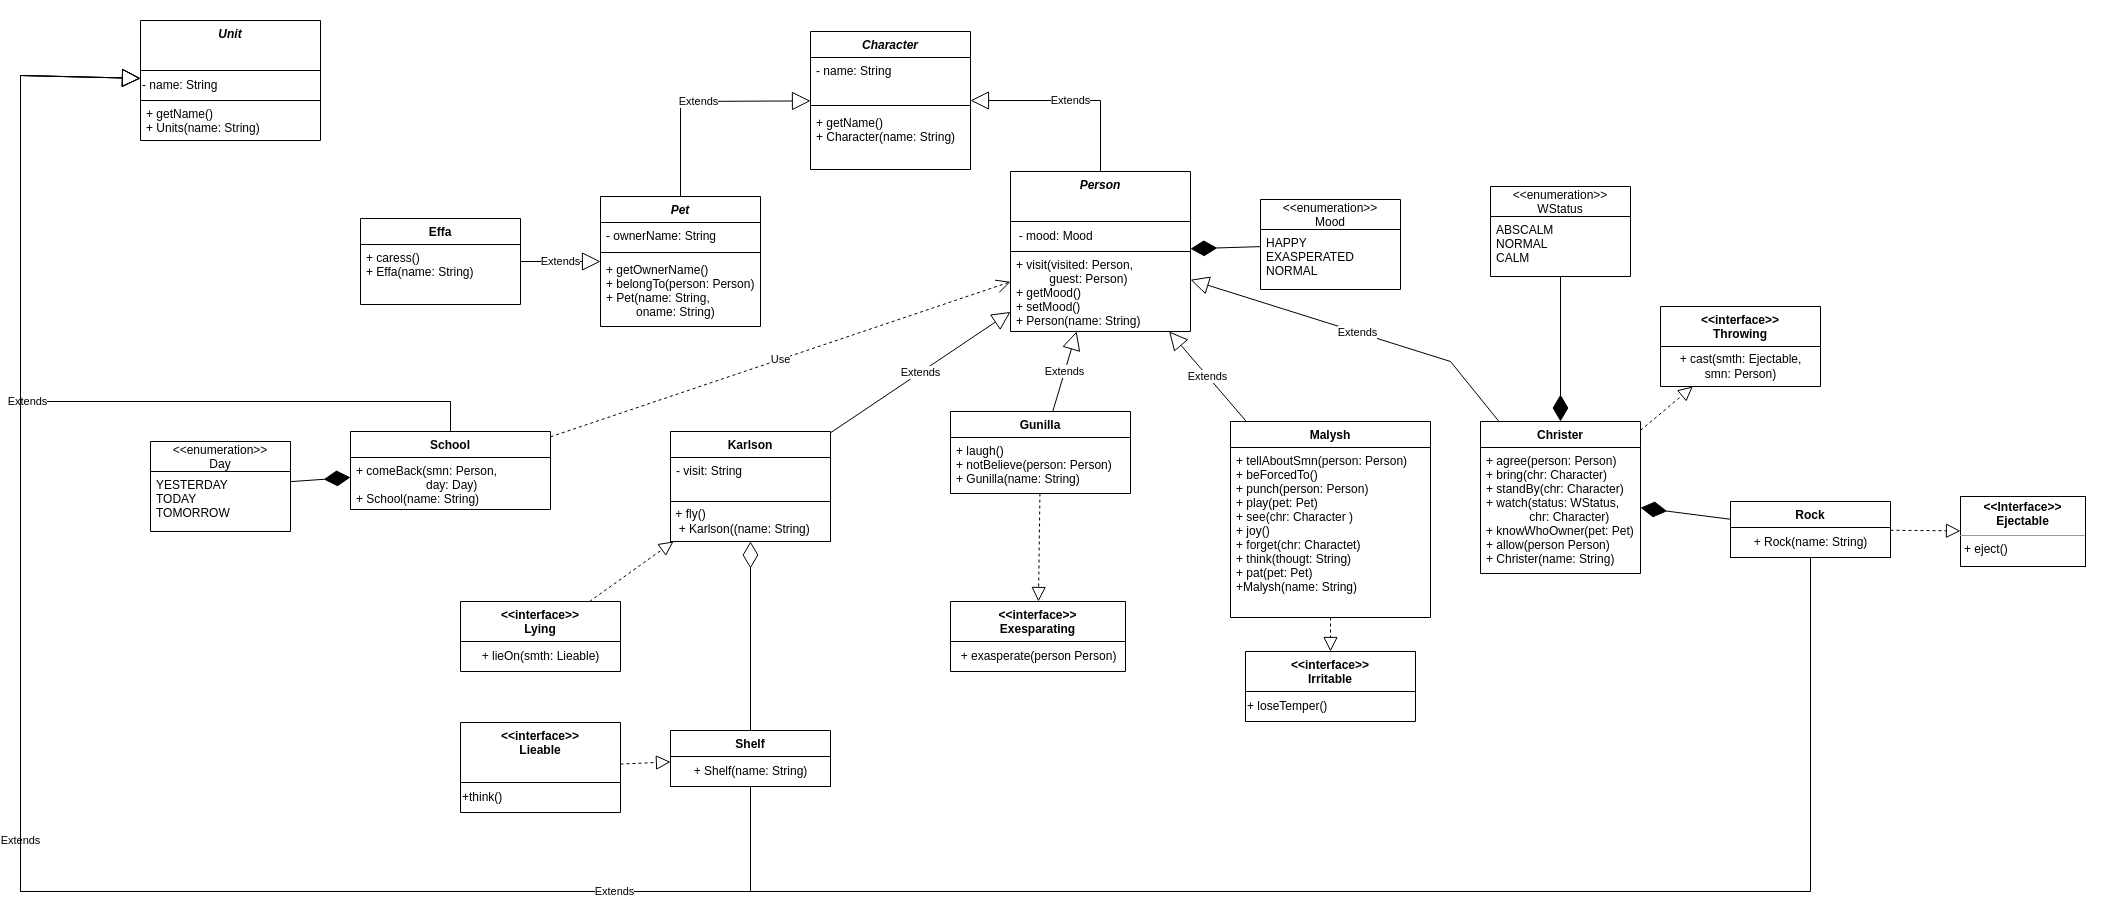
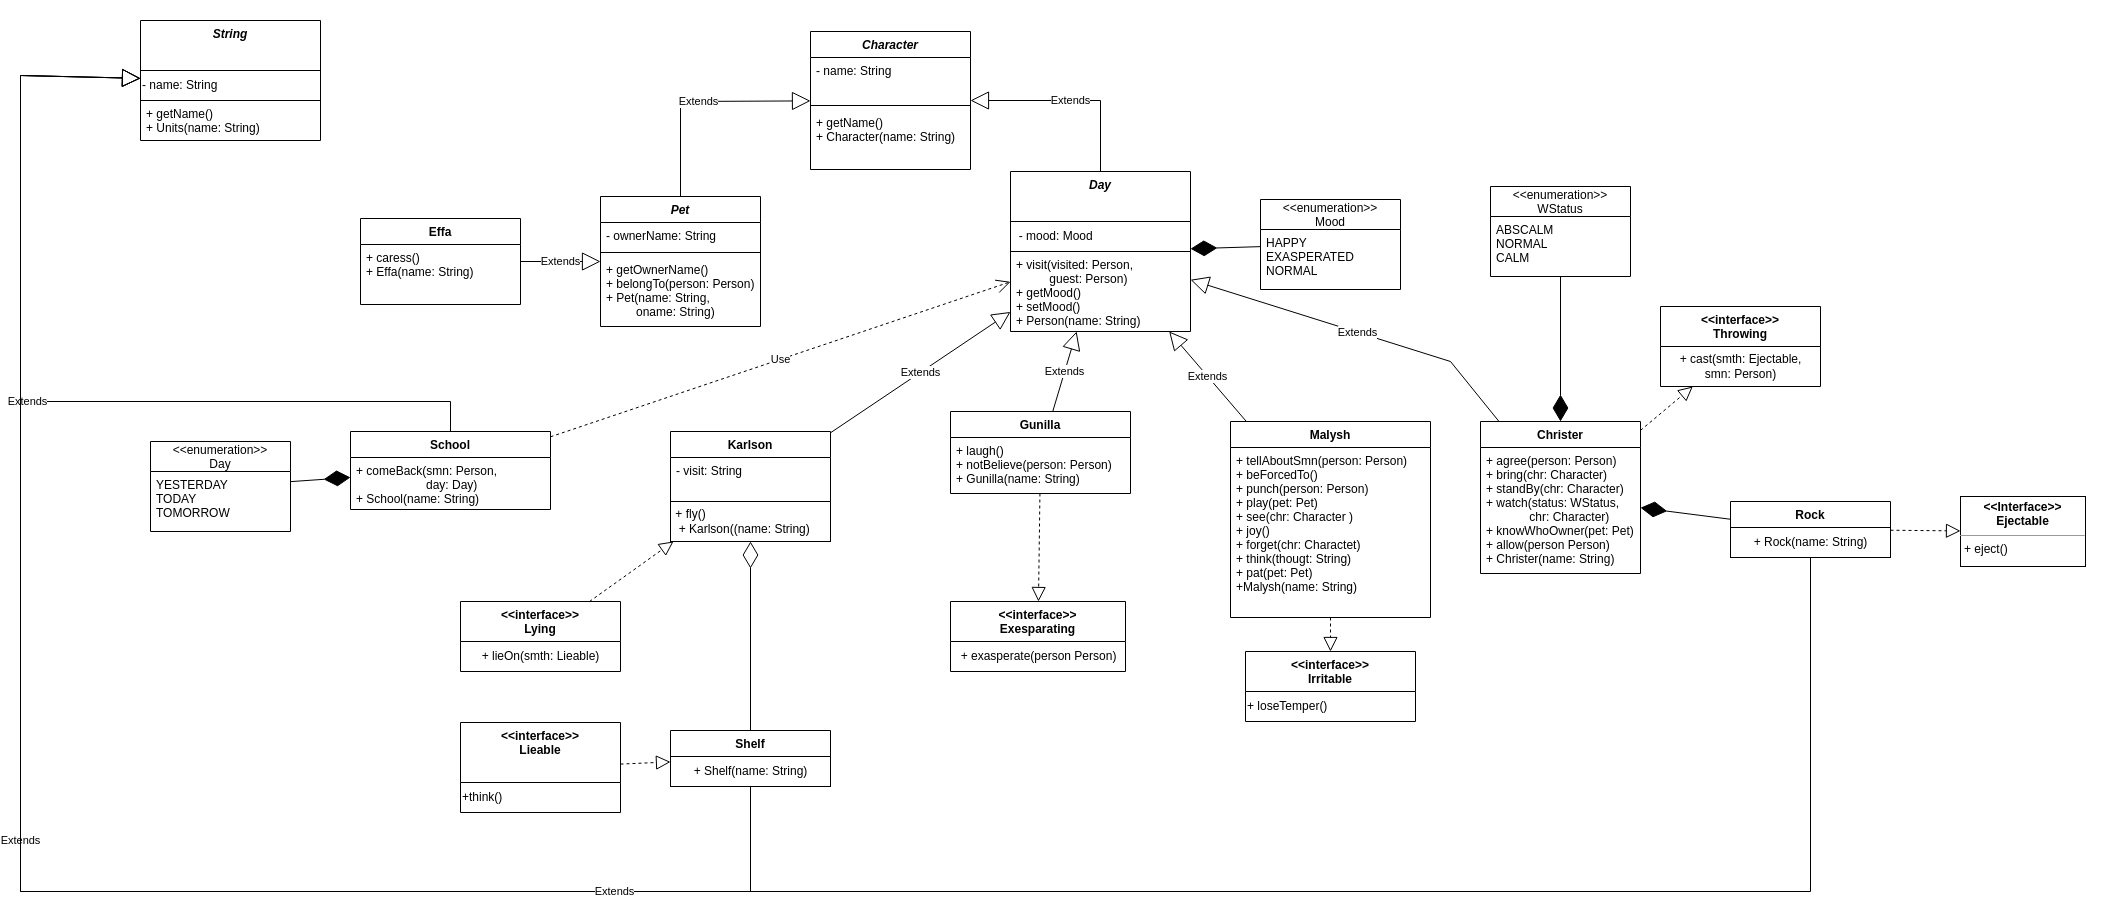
node "Unit": label "Unit" -> "String"
node "Person": label "Person" -> "Day"
